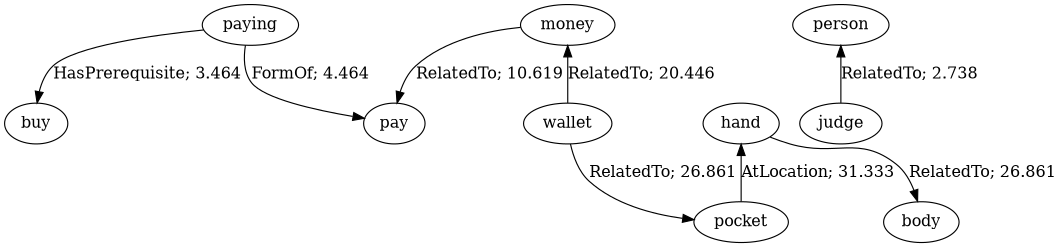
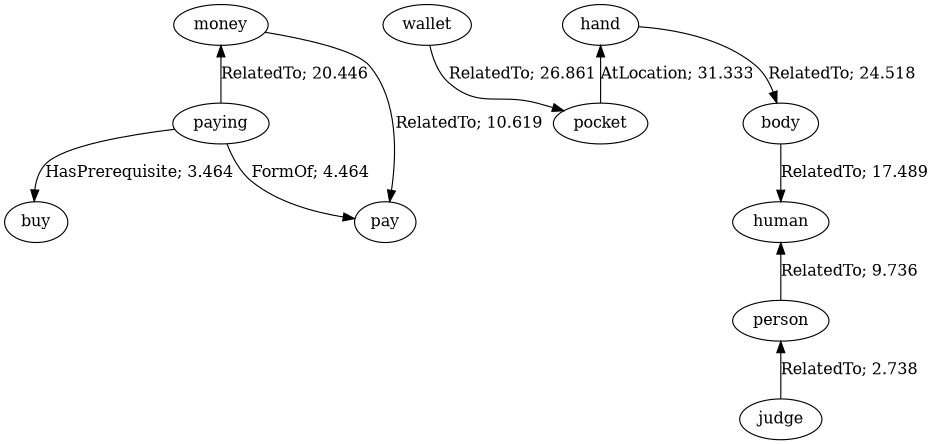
edge "wallet" -> "money": now "paying" -> "money"
edge "hand" -> "body": label "RelatedTo; 26.861" -> "RelatedTo; 24.518"
node "human": added
